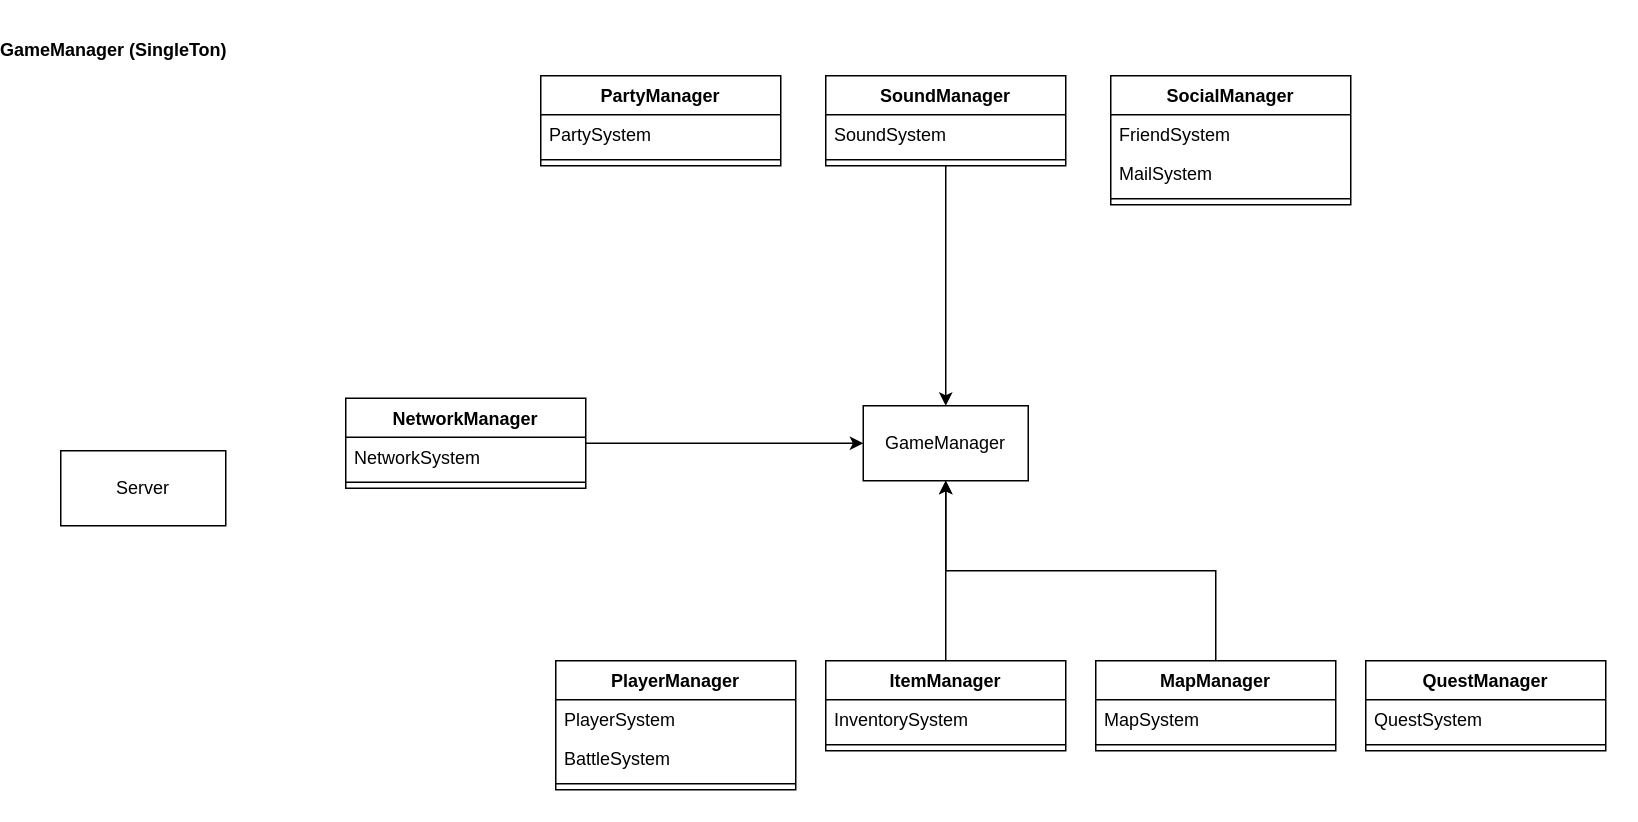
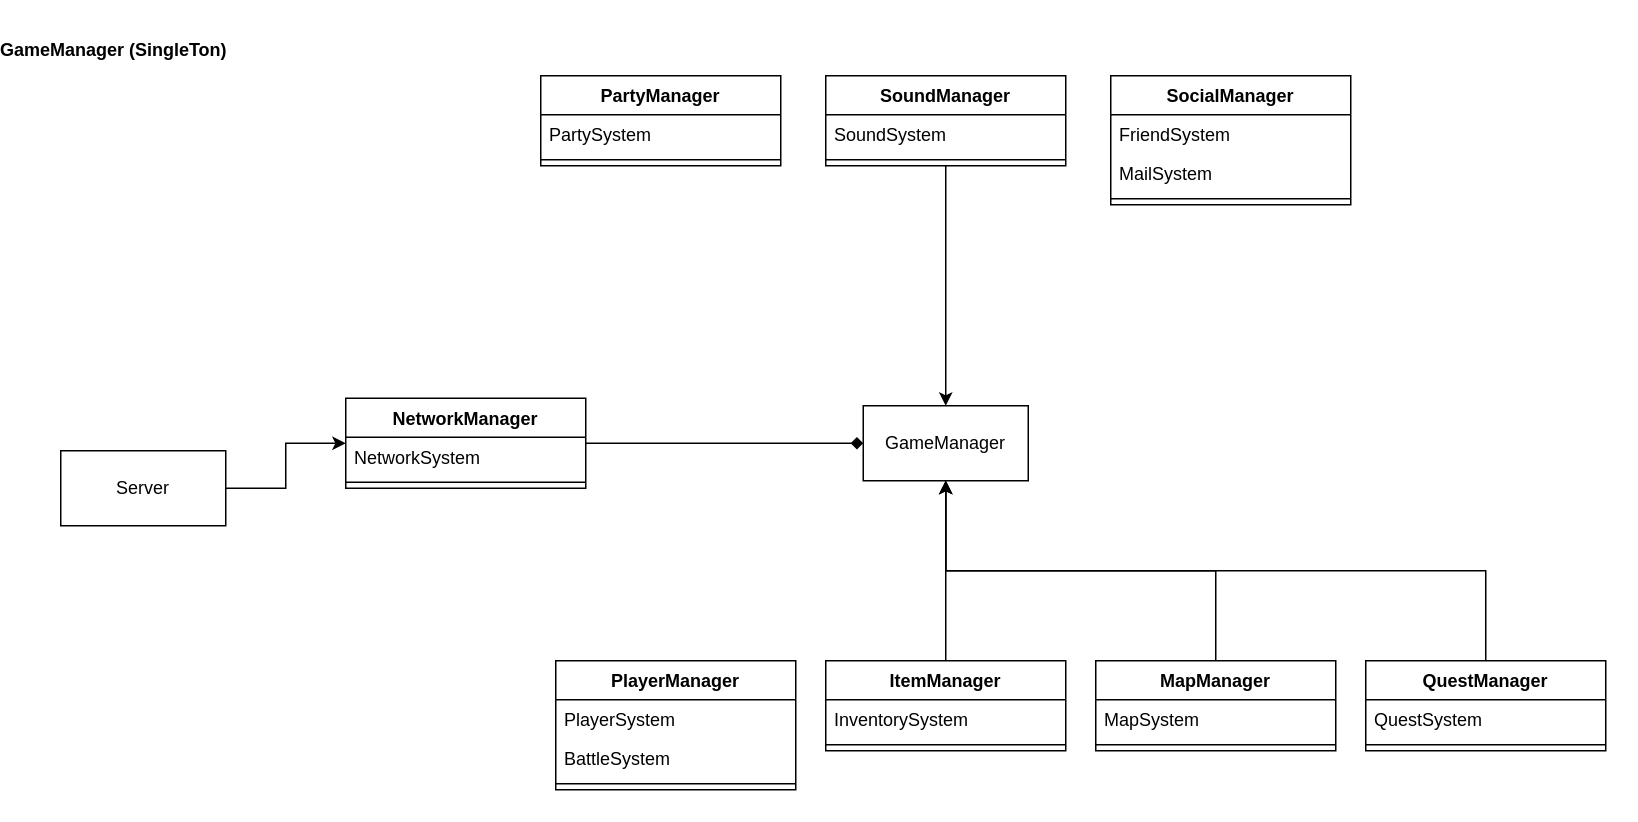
edge "NetworkManager" -> "GameManager": arrowhead classic -> diamond
edge "Server" -> "NetworkManager": added
edge "QuestManager" -> "GameManager": added
